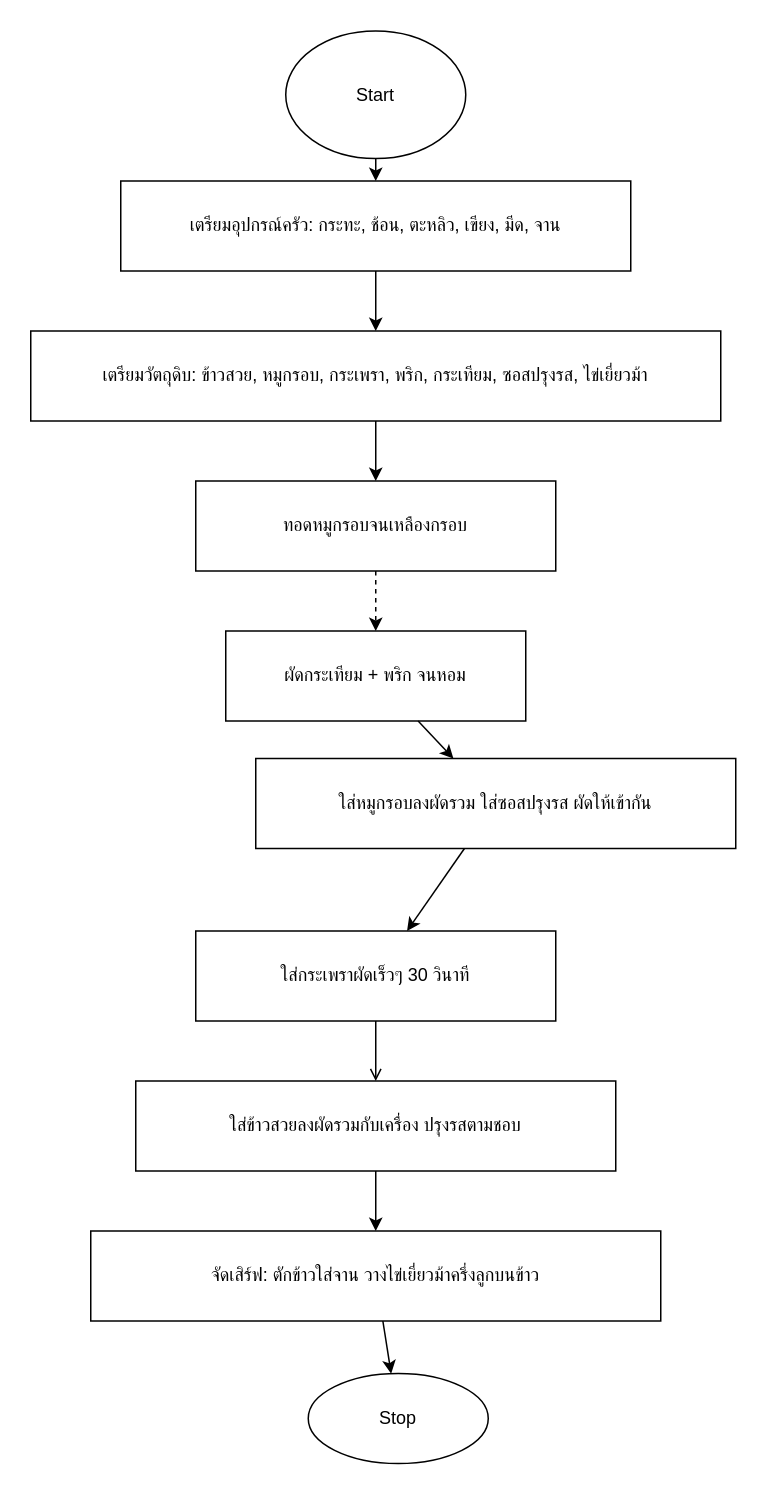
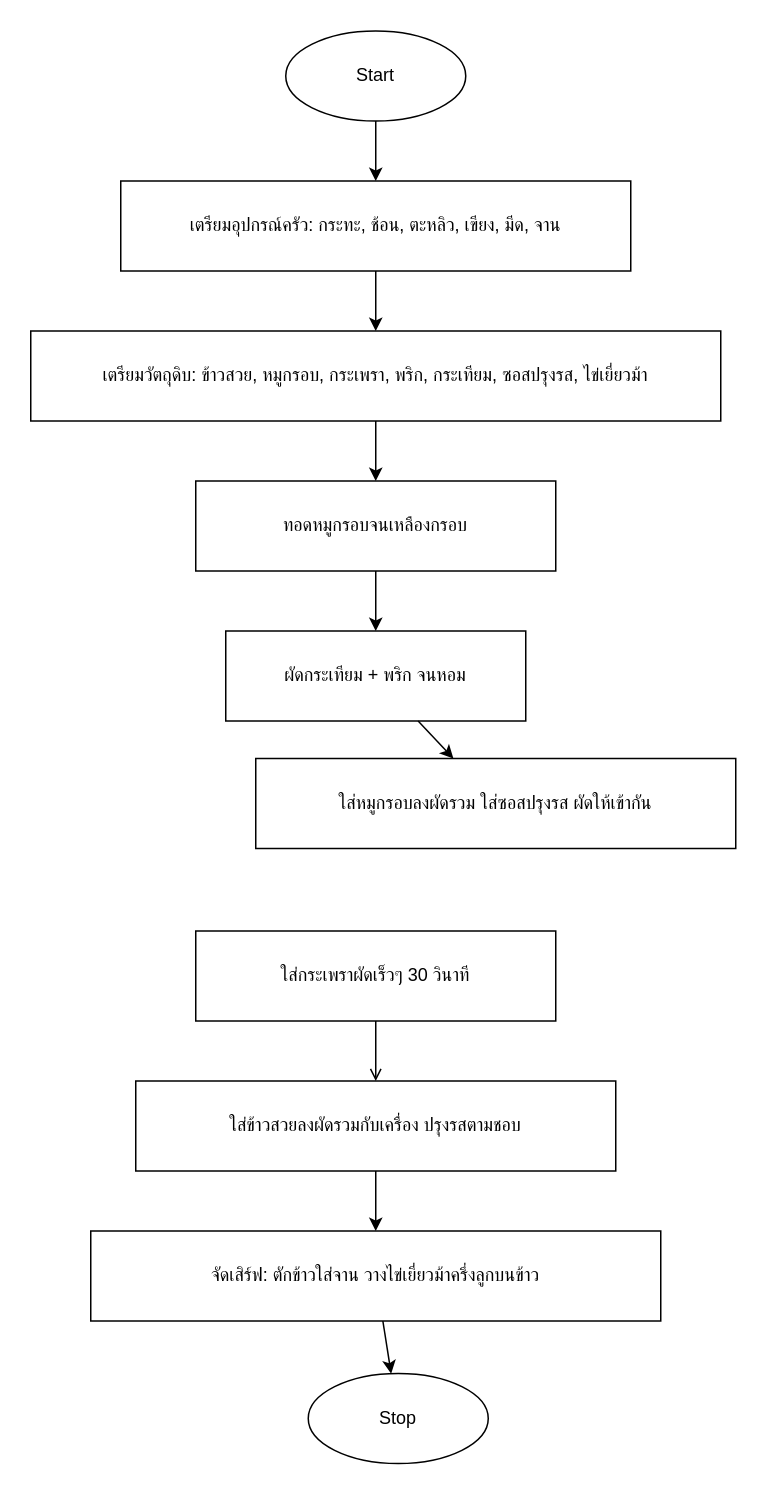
node "Start": size 180x128 -> 180x90
edge "ทอดหมูกรอบจนเหลืองกรอบ" -> "ผัดกระเทียม + พริก จนหอม": style dashed -> solid
edge "ใส่หมูกรอบลงผัดรวม ใส่ซอสปรุงรส ผัดให้เข้ากัน" -> "ใส่กระเพราผัดเร็วๆ 30 วินาที": removed
